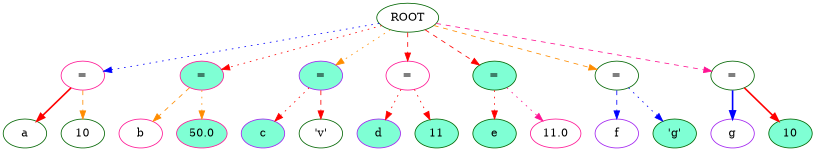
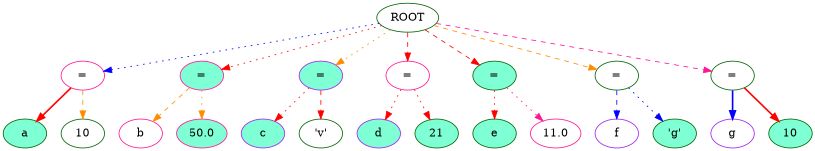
node "a": fillcolor white -> aquamarine
node "11": label "11" -> "21"
